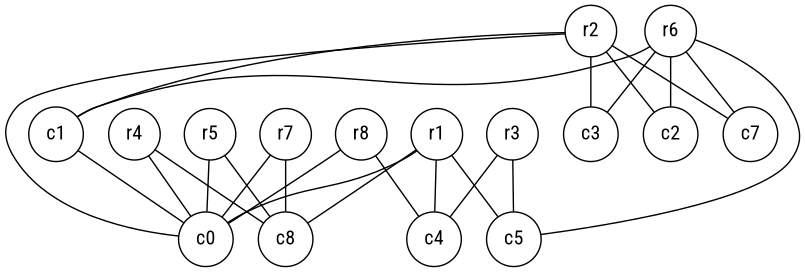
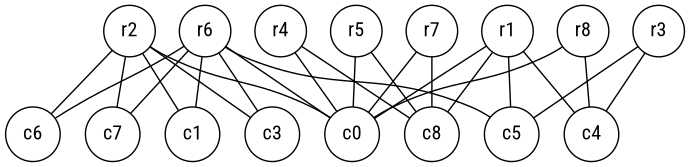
node "c2": label "c2" -> "c6"
edge "c1" -- "c0": now "r6" -- "c0"
